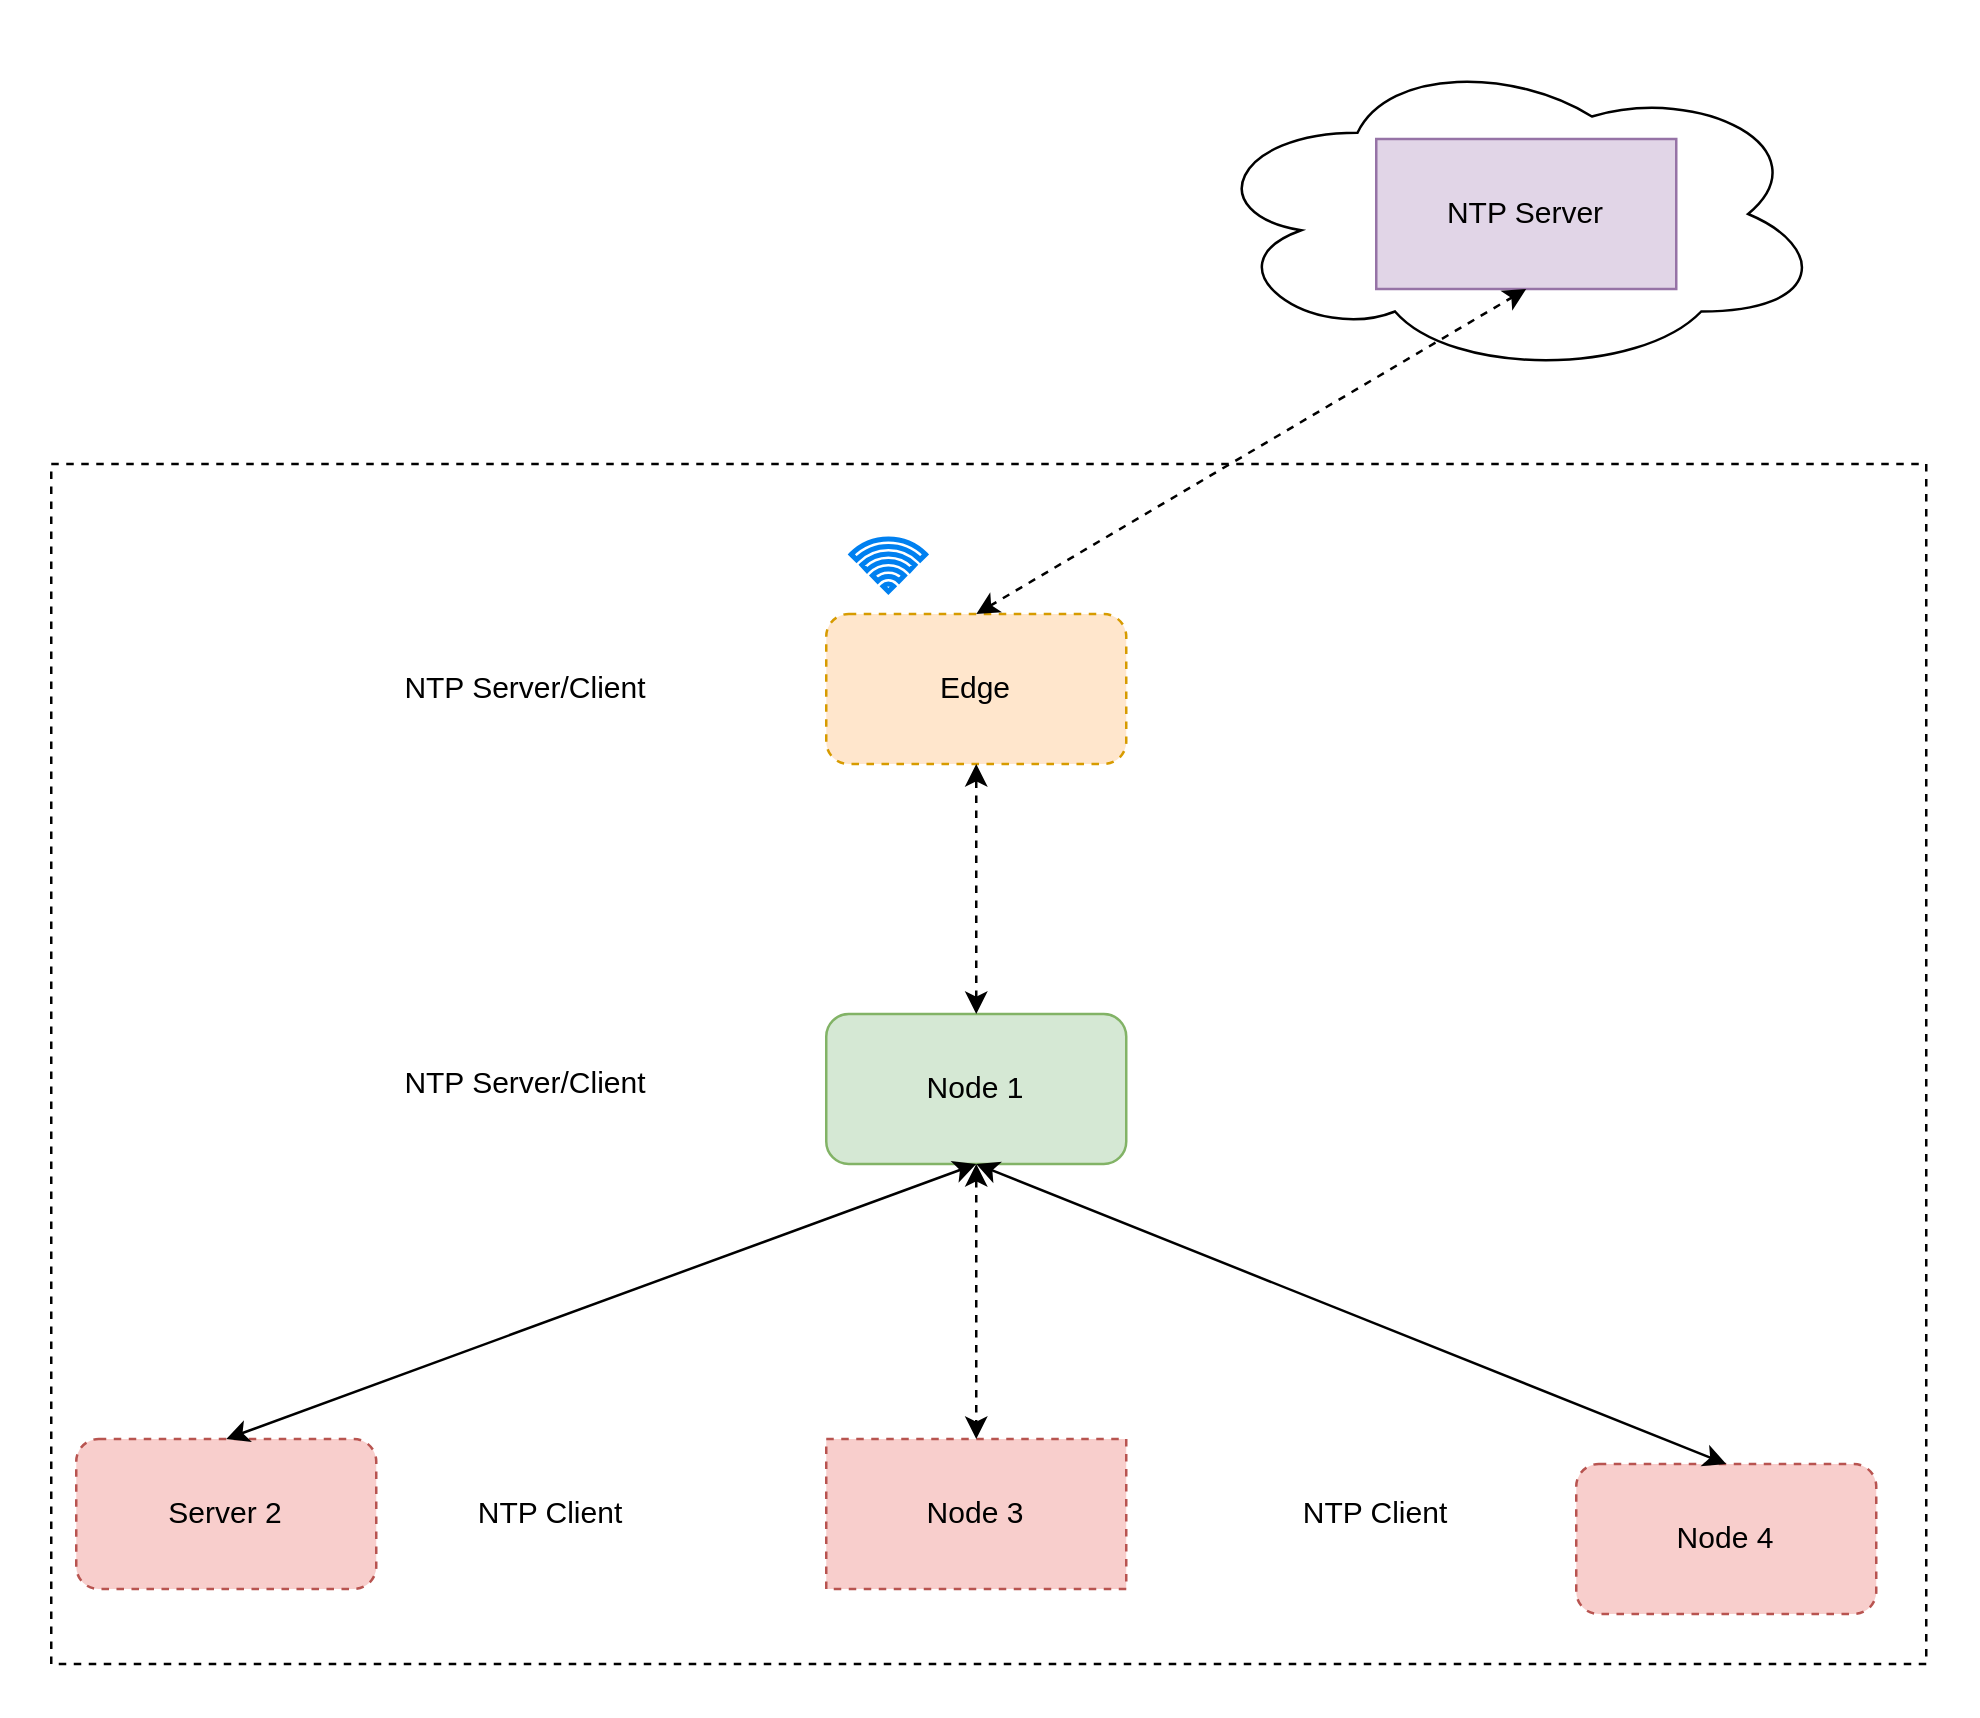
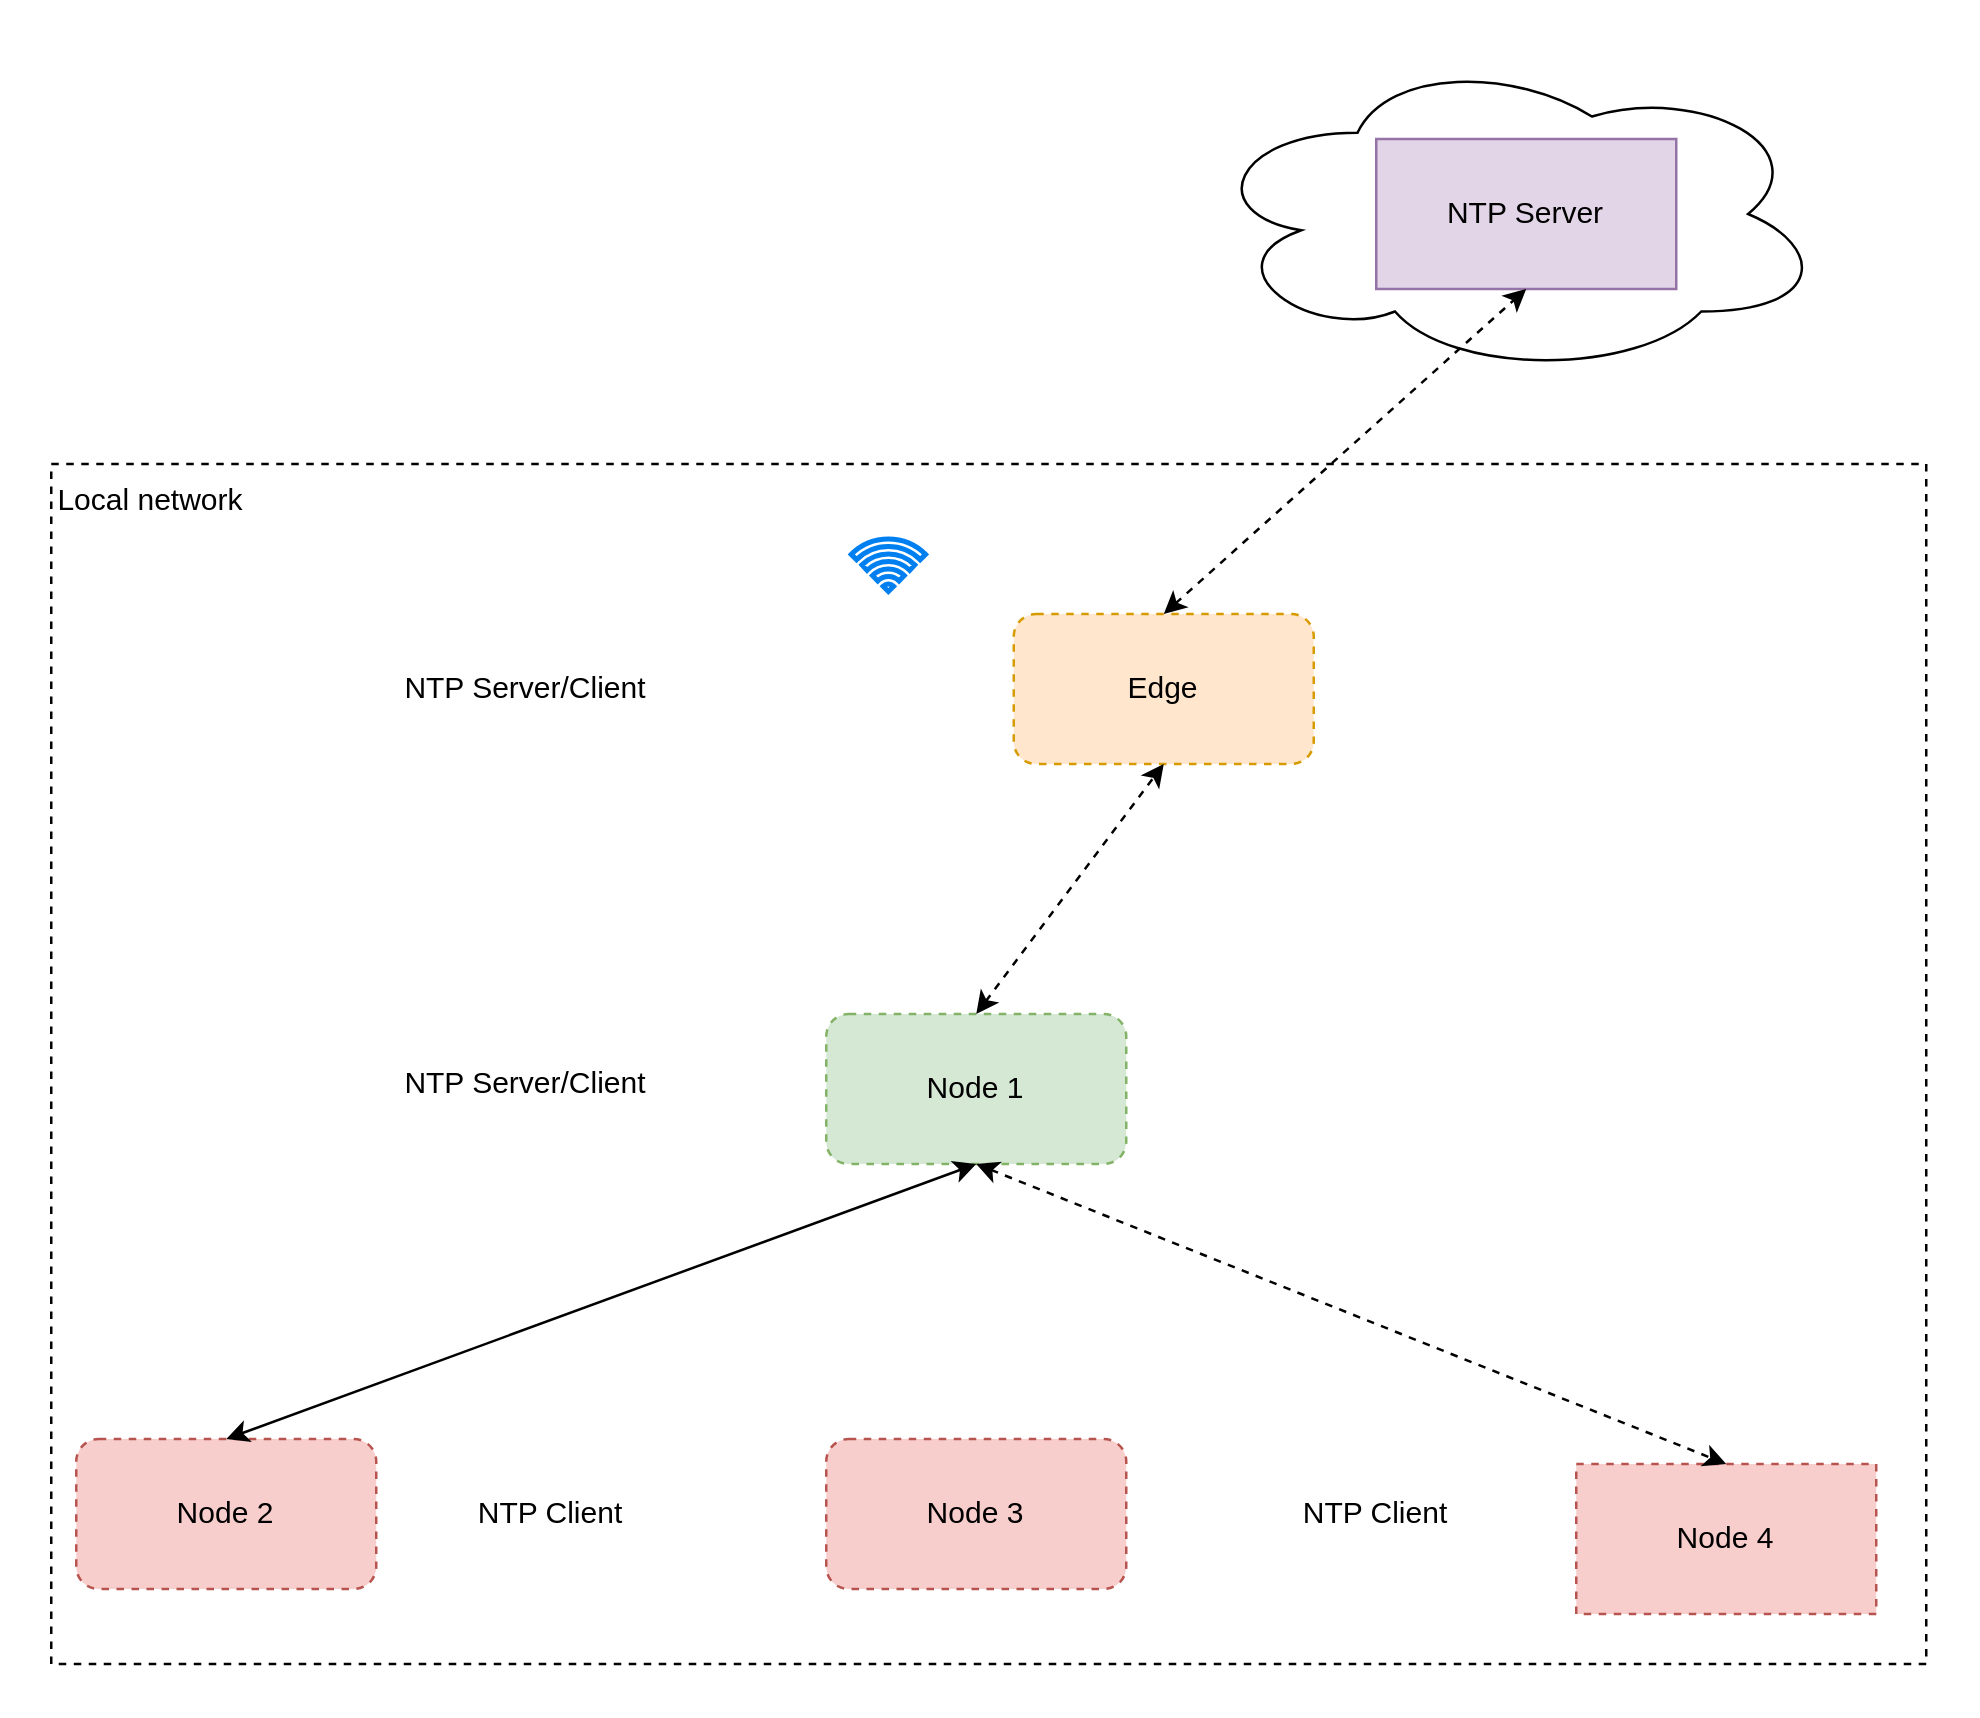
node "Local network": added
node "Edge": moved (976, 689) -> (1164, 689)
node "Node 1": style solid -> dashed
edge "Node 1" -- "Node 3": removed
edge "Node 1" -- "Node 4": style solid -> dashed
node "Server 2": label "Server 2" -> "Node 2"
node "Node 3": shape rectangle -> rounded rectangle
node "Node 4": shape rounded rectangle -> rectangle
